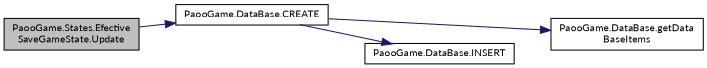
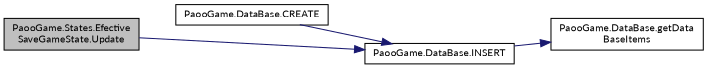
edge "PaooGame.DataBase.CREATE" -> "PaooGame.DataBase.getData BaseItems": now "PaooGame.DataBase.INSERT" -> "PaooGame.DataBase.getData BaseItems"
edge "PaooGame.States.Efective SaveGameState.Update" -> "PaooGame.DataBase.CREATE": now "PaooGame.States.Efective SaveGameState.Update" -> "PaooGame.DataBase.INSERT"
